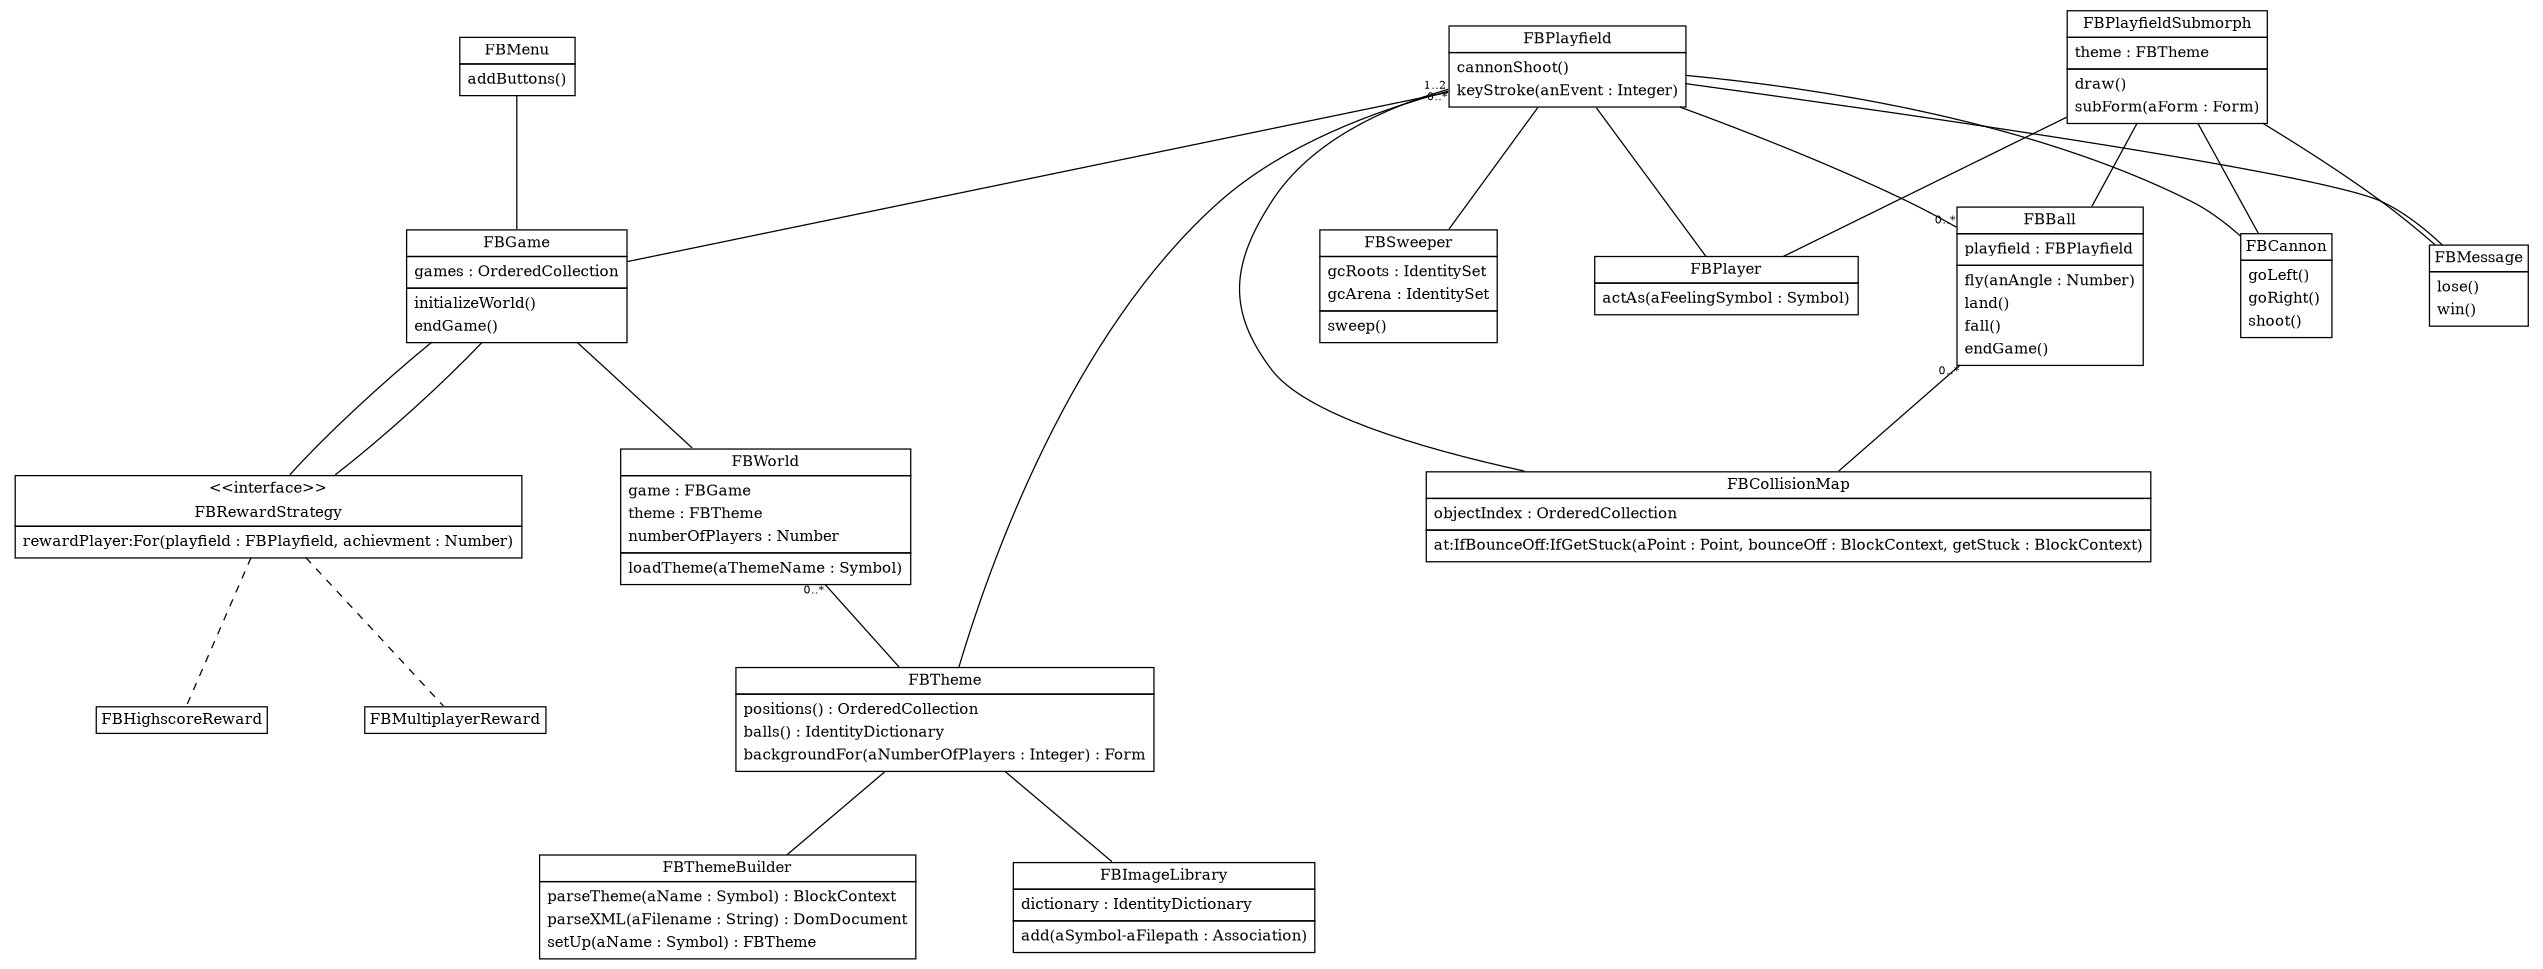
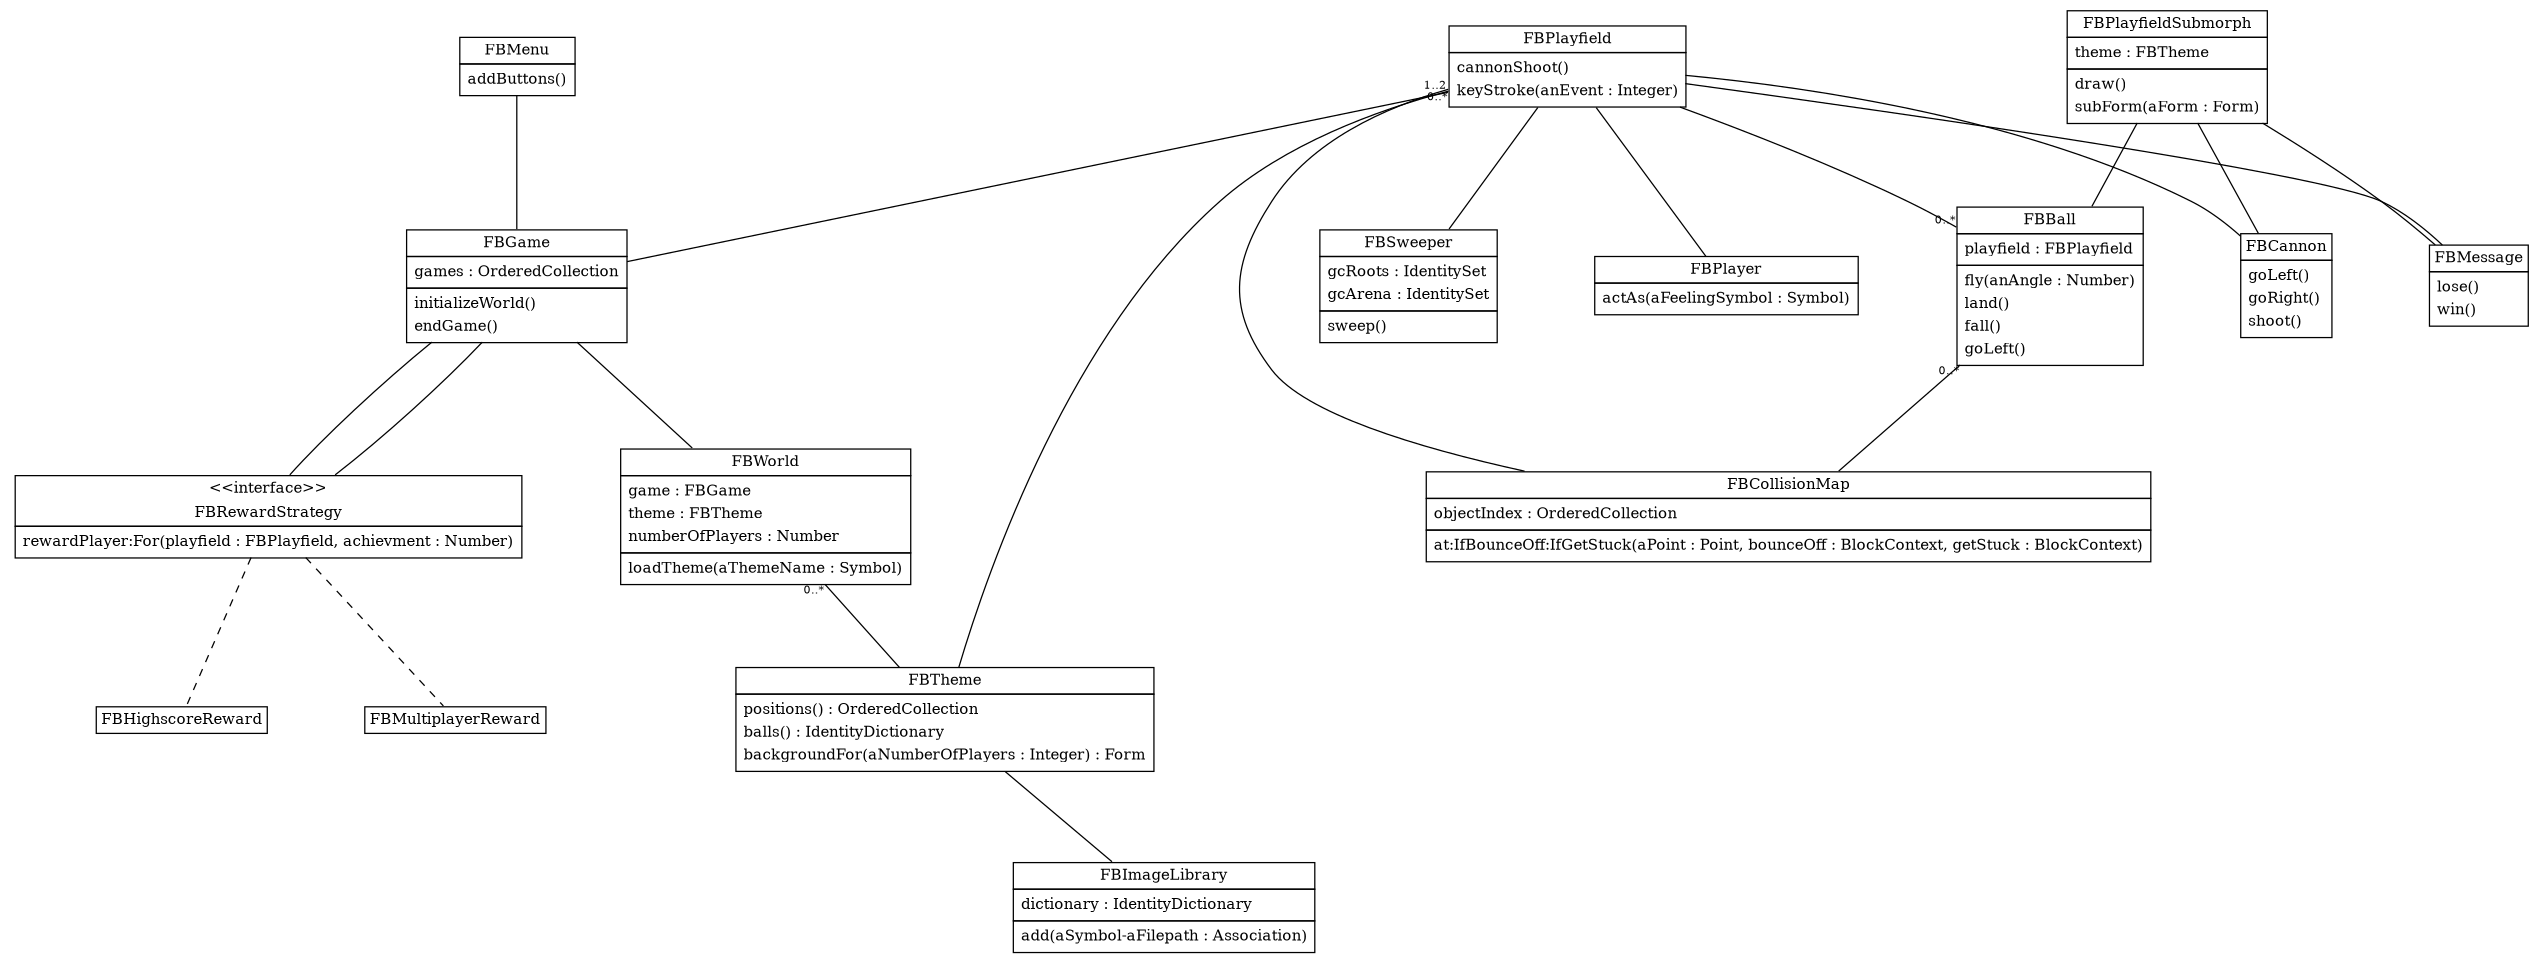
edge "FBPlayfieldSubmorph" -- "FBPlayer": removed
node "FBBall": text "endGame()" -> "goLeft()"
node "FBThemeBuilder": removed
